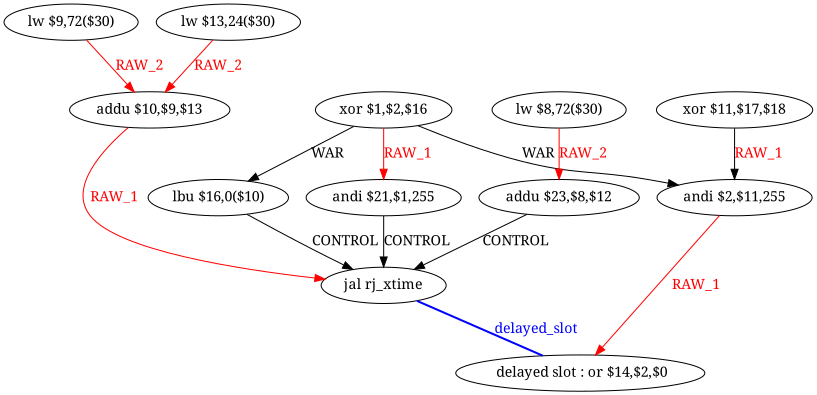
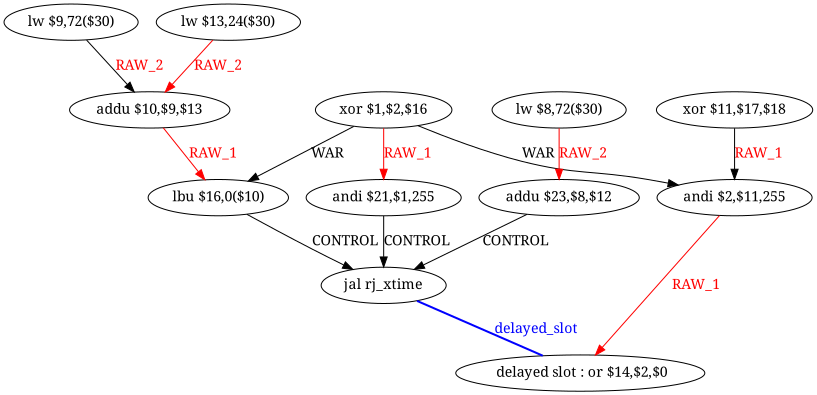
edge "lw $9,72($30)" -> "addu $10,$9,$13": color red -> black
edge "addu $10,$9,$13" -> "jal rj_xtime": now "addu $10,$9,$13" -> "lbu $16,0($10)"
